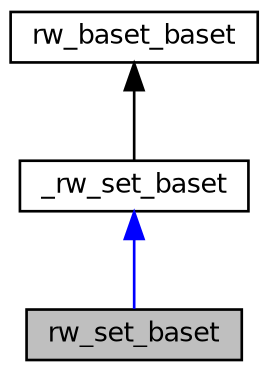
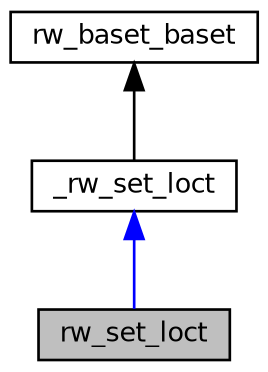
node "_rw_set_baset": label "_rw_set_baset" -> "_rw_set_loct"
node "rw_set_baset": label "rw_set_baset" -> "rw_set_loct"
